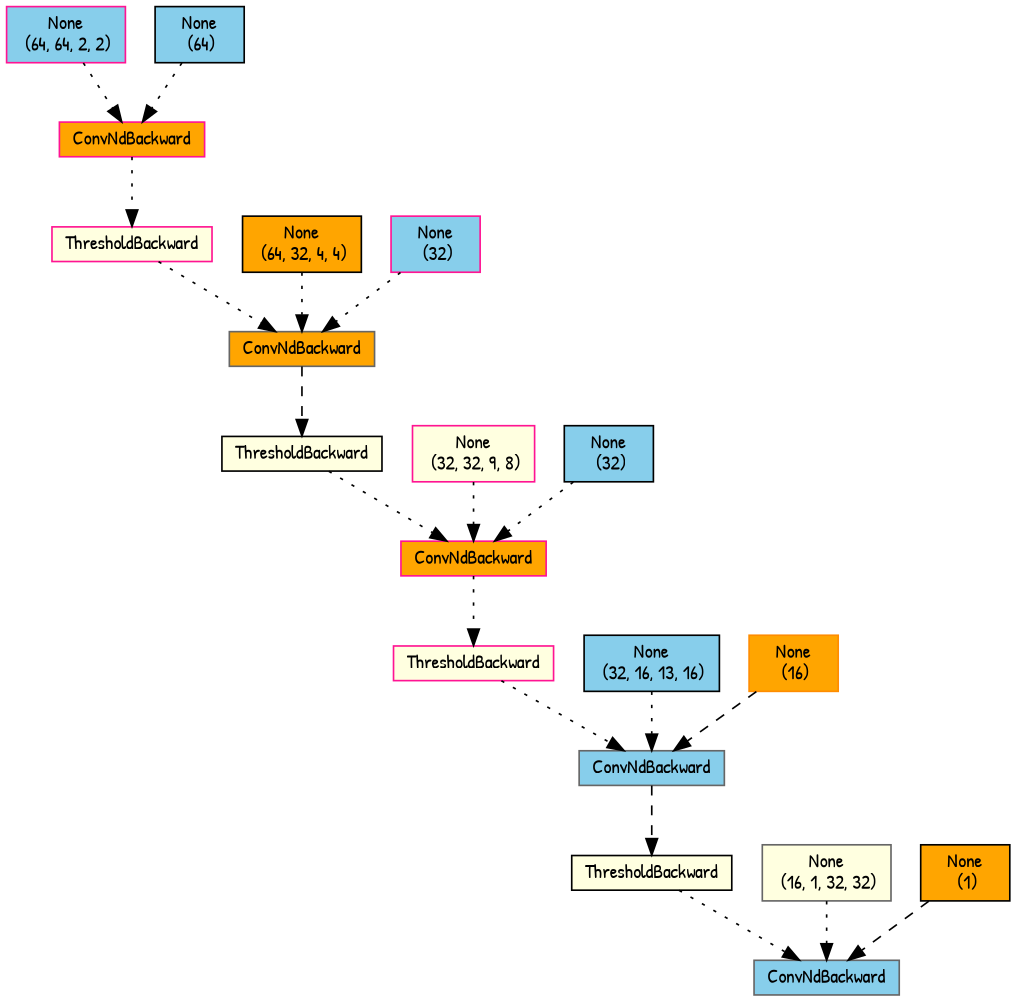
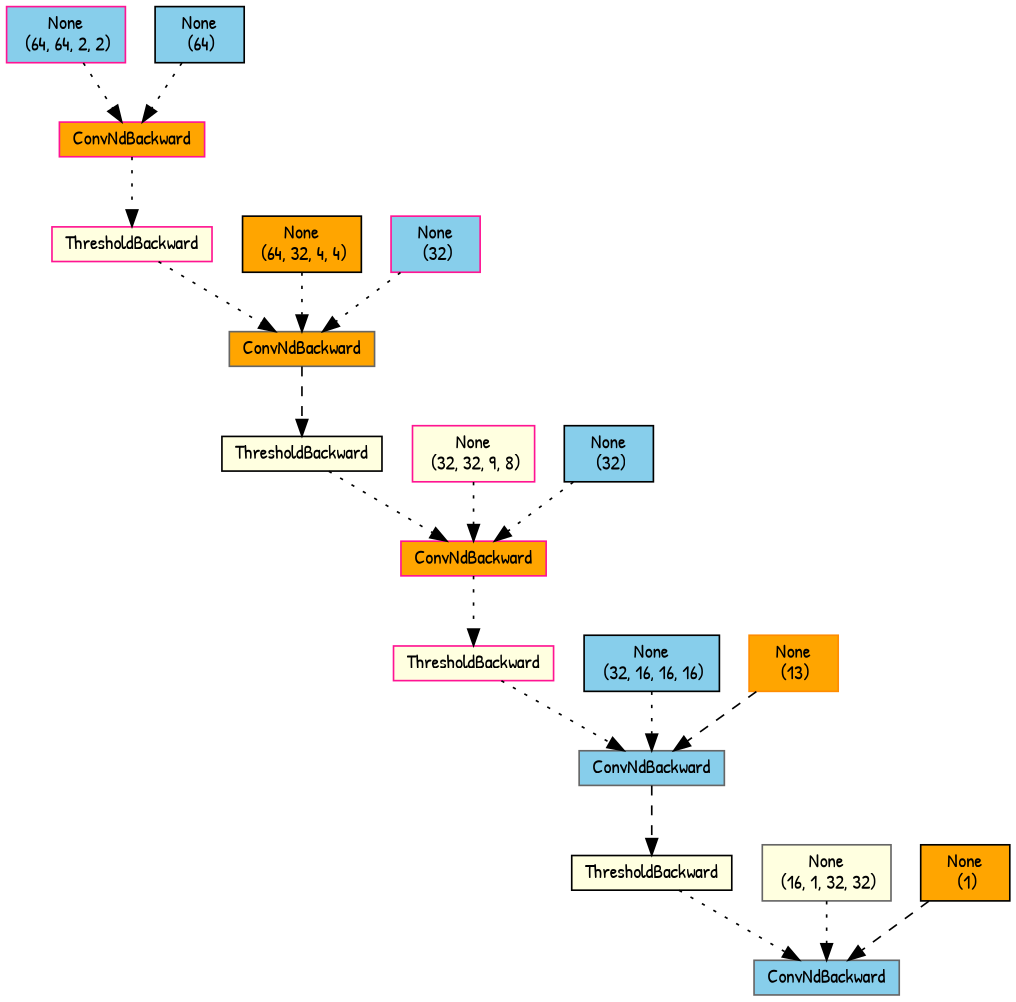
node "None (32, 16, 13, 16)": label "None (32, 16, 13, 16)" -> "None (32, 16, 16, 16)"
node "None (16)": label "None (16)" -> "None (13)"
